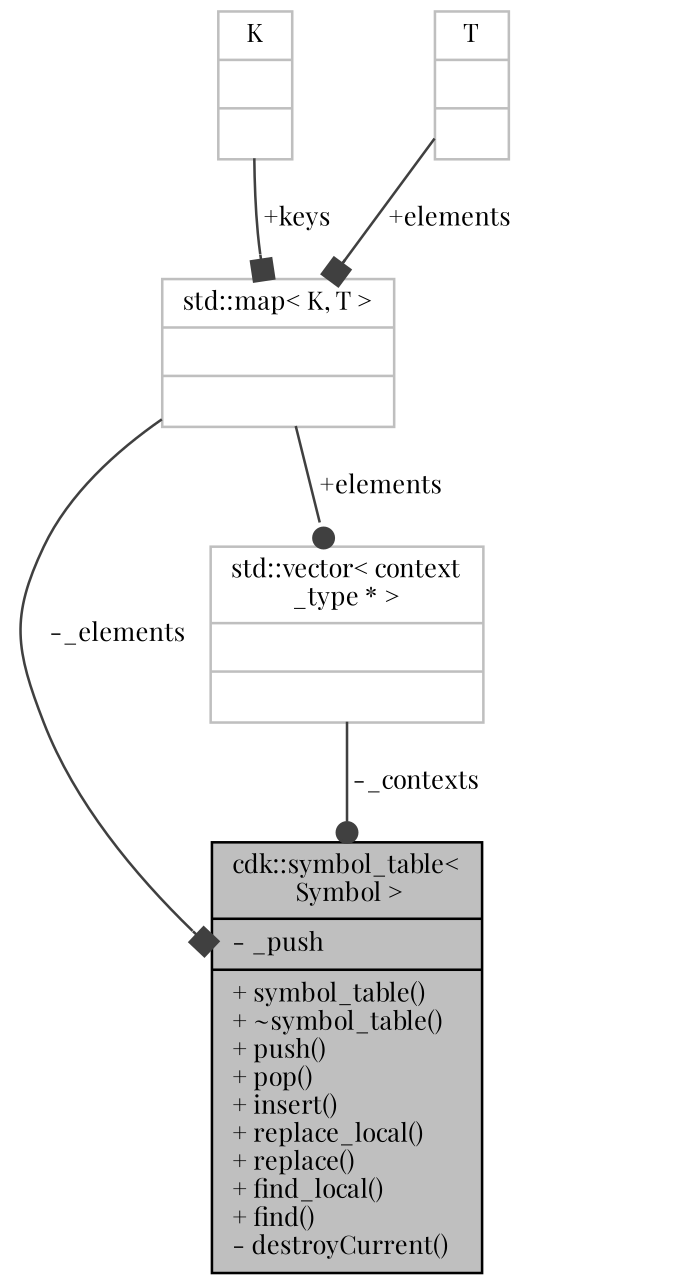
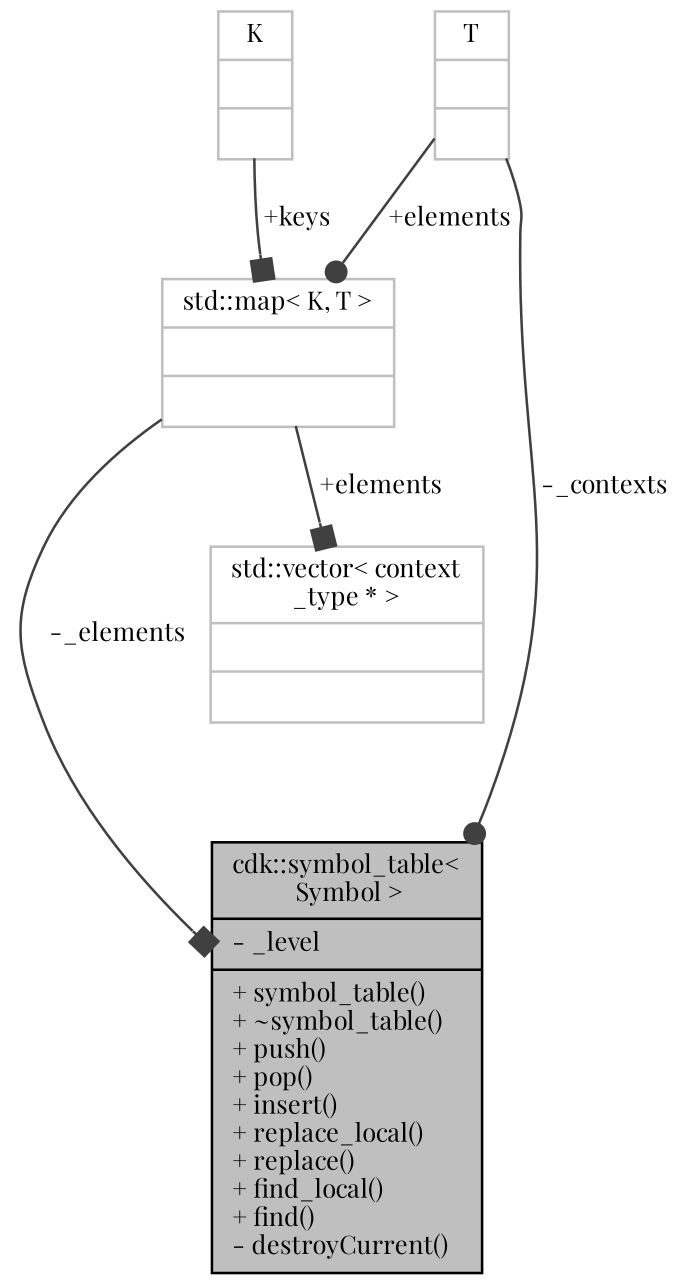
edge "T" -> "std::map< K, T >": arrowhead box -> dot
edge "std::map< K, T >" -> "std::vector< context": arrowhead dot -> box
edge "std::vector< context" -> "cdk::symbol_table<": now "T" -> "cdk::symbol_table<"
node "cdk::symbol_table<": text "- _push" -> "- _level"
